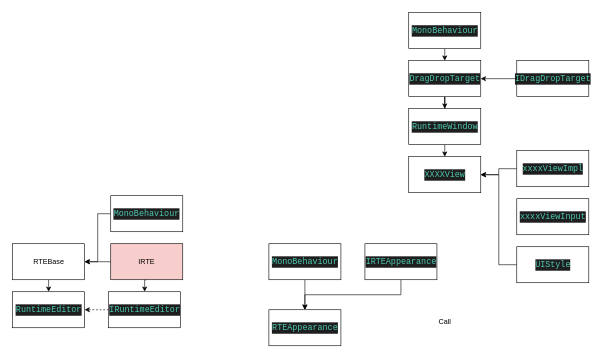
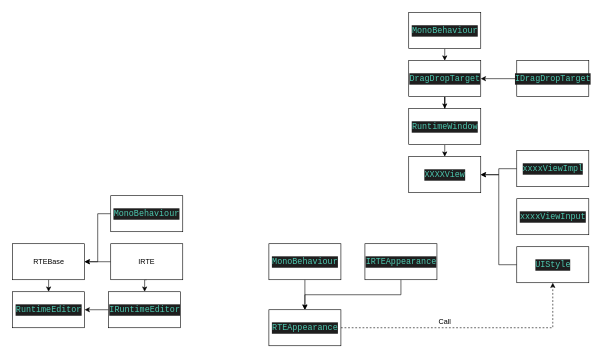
node "IRTE": fillcolor #f8cecc -> #ffffff
edge "RTEAppearance" -> "UIStyle": added
edge "IRuntimeEditor" -> "RuntimeEditor": style dashed -> solid
